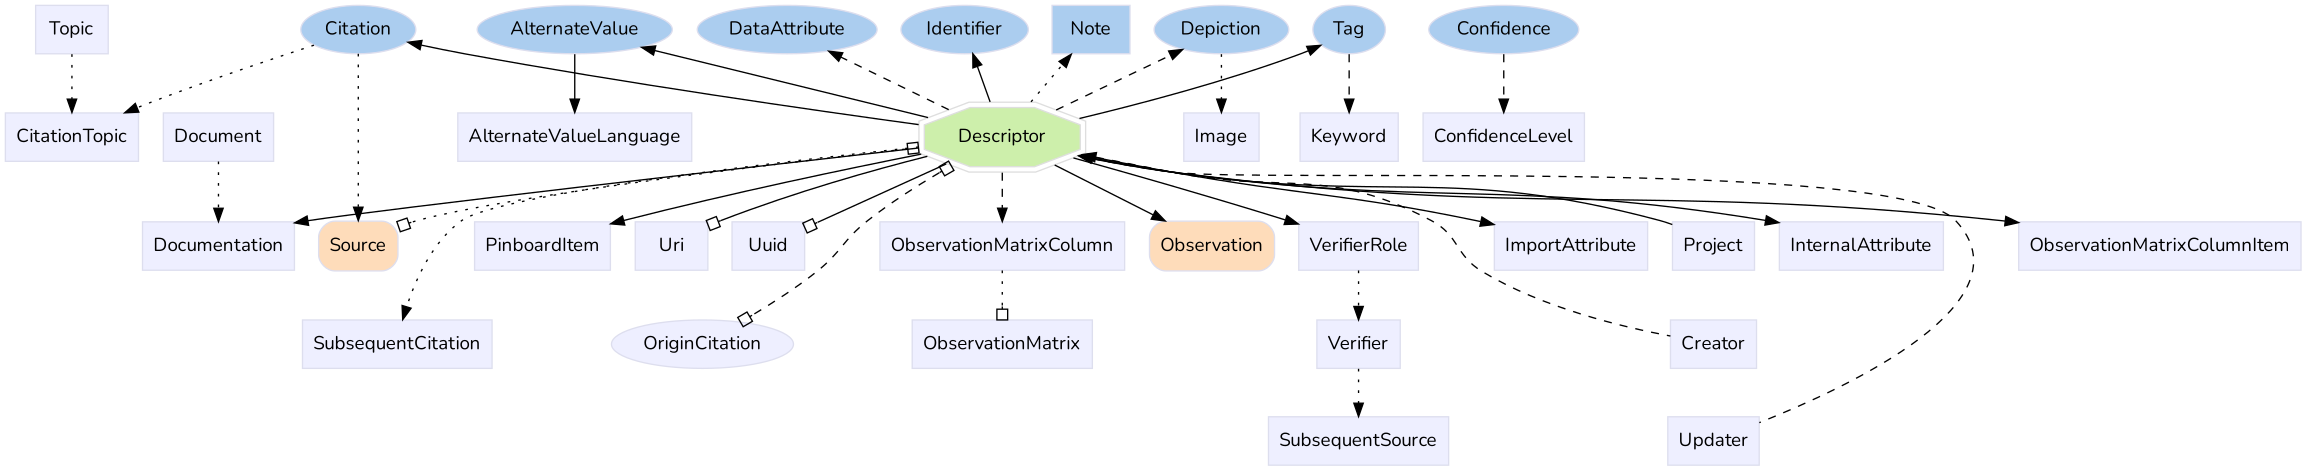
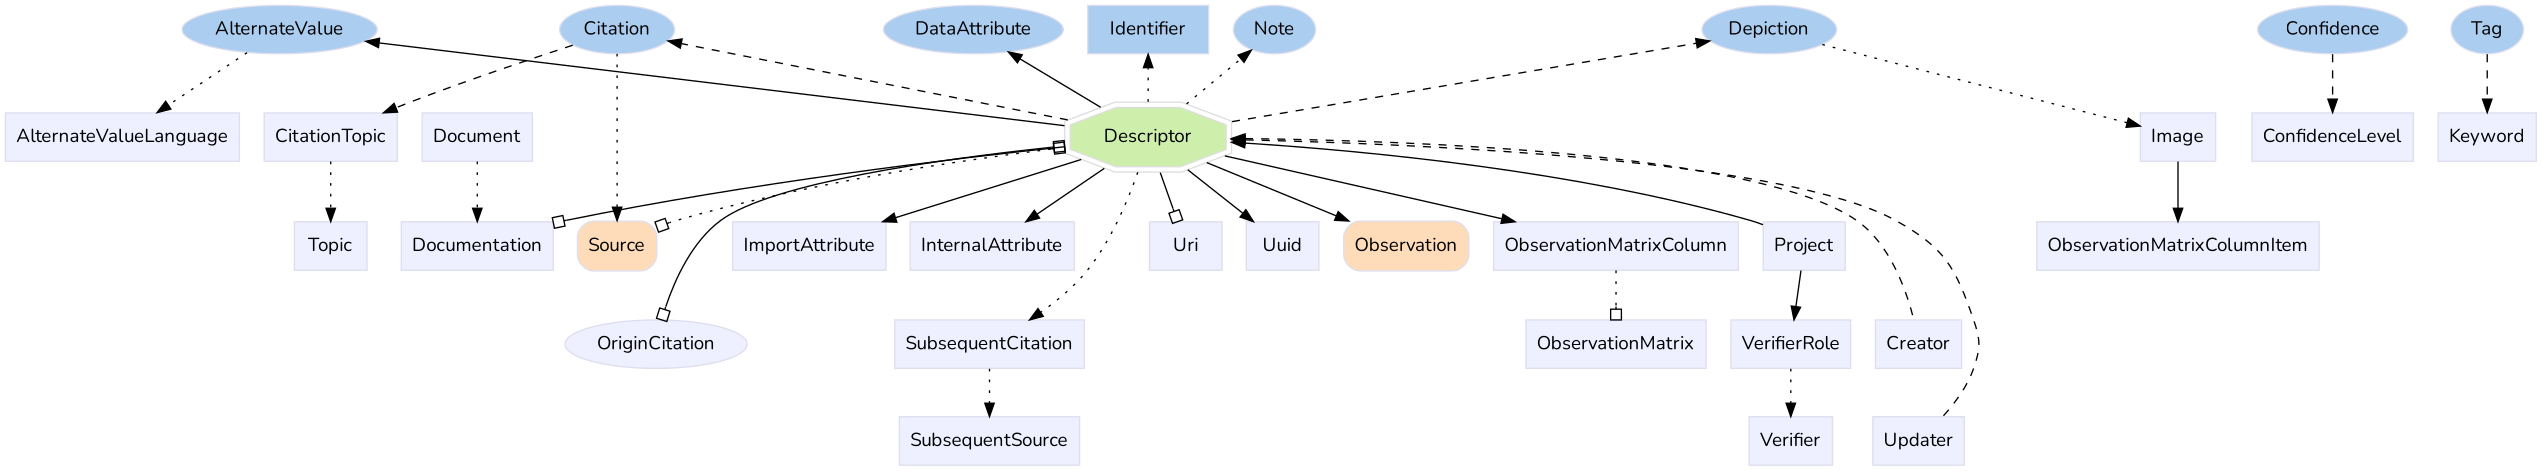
node "Identifier": shape ellipse -> box
node "Note": shape box -> ellipse
edge "Citation" -> "CitationTopic": style dotted -> dashed
edge "Topic" -> "CitationTopic": reversed
edge "AlternateValue" -> "AlternateValueLanguage": style solid -> dotted
edge "Descriptor" -> "DataAttribute": style dashed -> solid
edge "Descriptor" -> "Identifier": style solid -> dotted
edge "Descriptor" -> "Citation": style solid -> dashed
edge "Descriptor" -> "Tag": removed
edge "Descriptor" -> "VerifierRole": now "Project" -> "VerifierRole"
edge "Descriptor" -> "ObservationMatrixColumn": style dashed -> solid
edge "Descriptor" -> "Uuid": arrowhead obox -> normal
edge "Descriptor" -> "Documentation": arrowhead normal -> obox
edge "Descriptor" -> "ObservationMatrixColumnItem": now "Image" -> "ObservationMatrixColumnItem"
edge "Descriptor" -- "OriginCitation": style dashed -> solid
node "PinboardItem": removed
edge "Verifier" -> "SubsequentSource": now "SubsequentCitation" -> "SubsequentSource"
